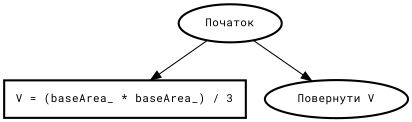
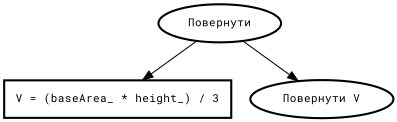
node "Початок": label "Початок" -> "Повернути"
node "V = (baseArea_ * baseArea_) / 3": label "V = (baseArea_ * baseArea_) / 3" -> "V = (baseArea_ * height_) / 3"
